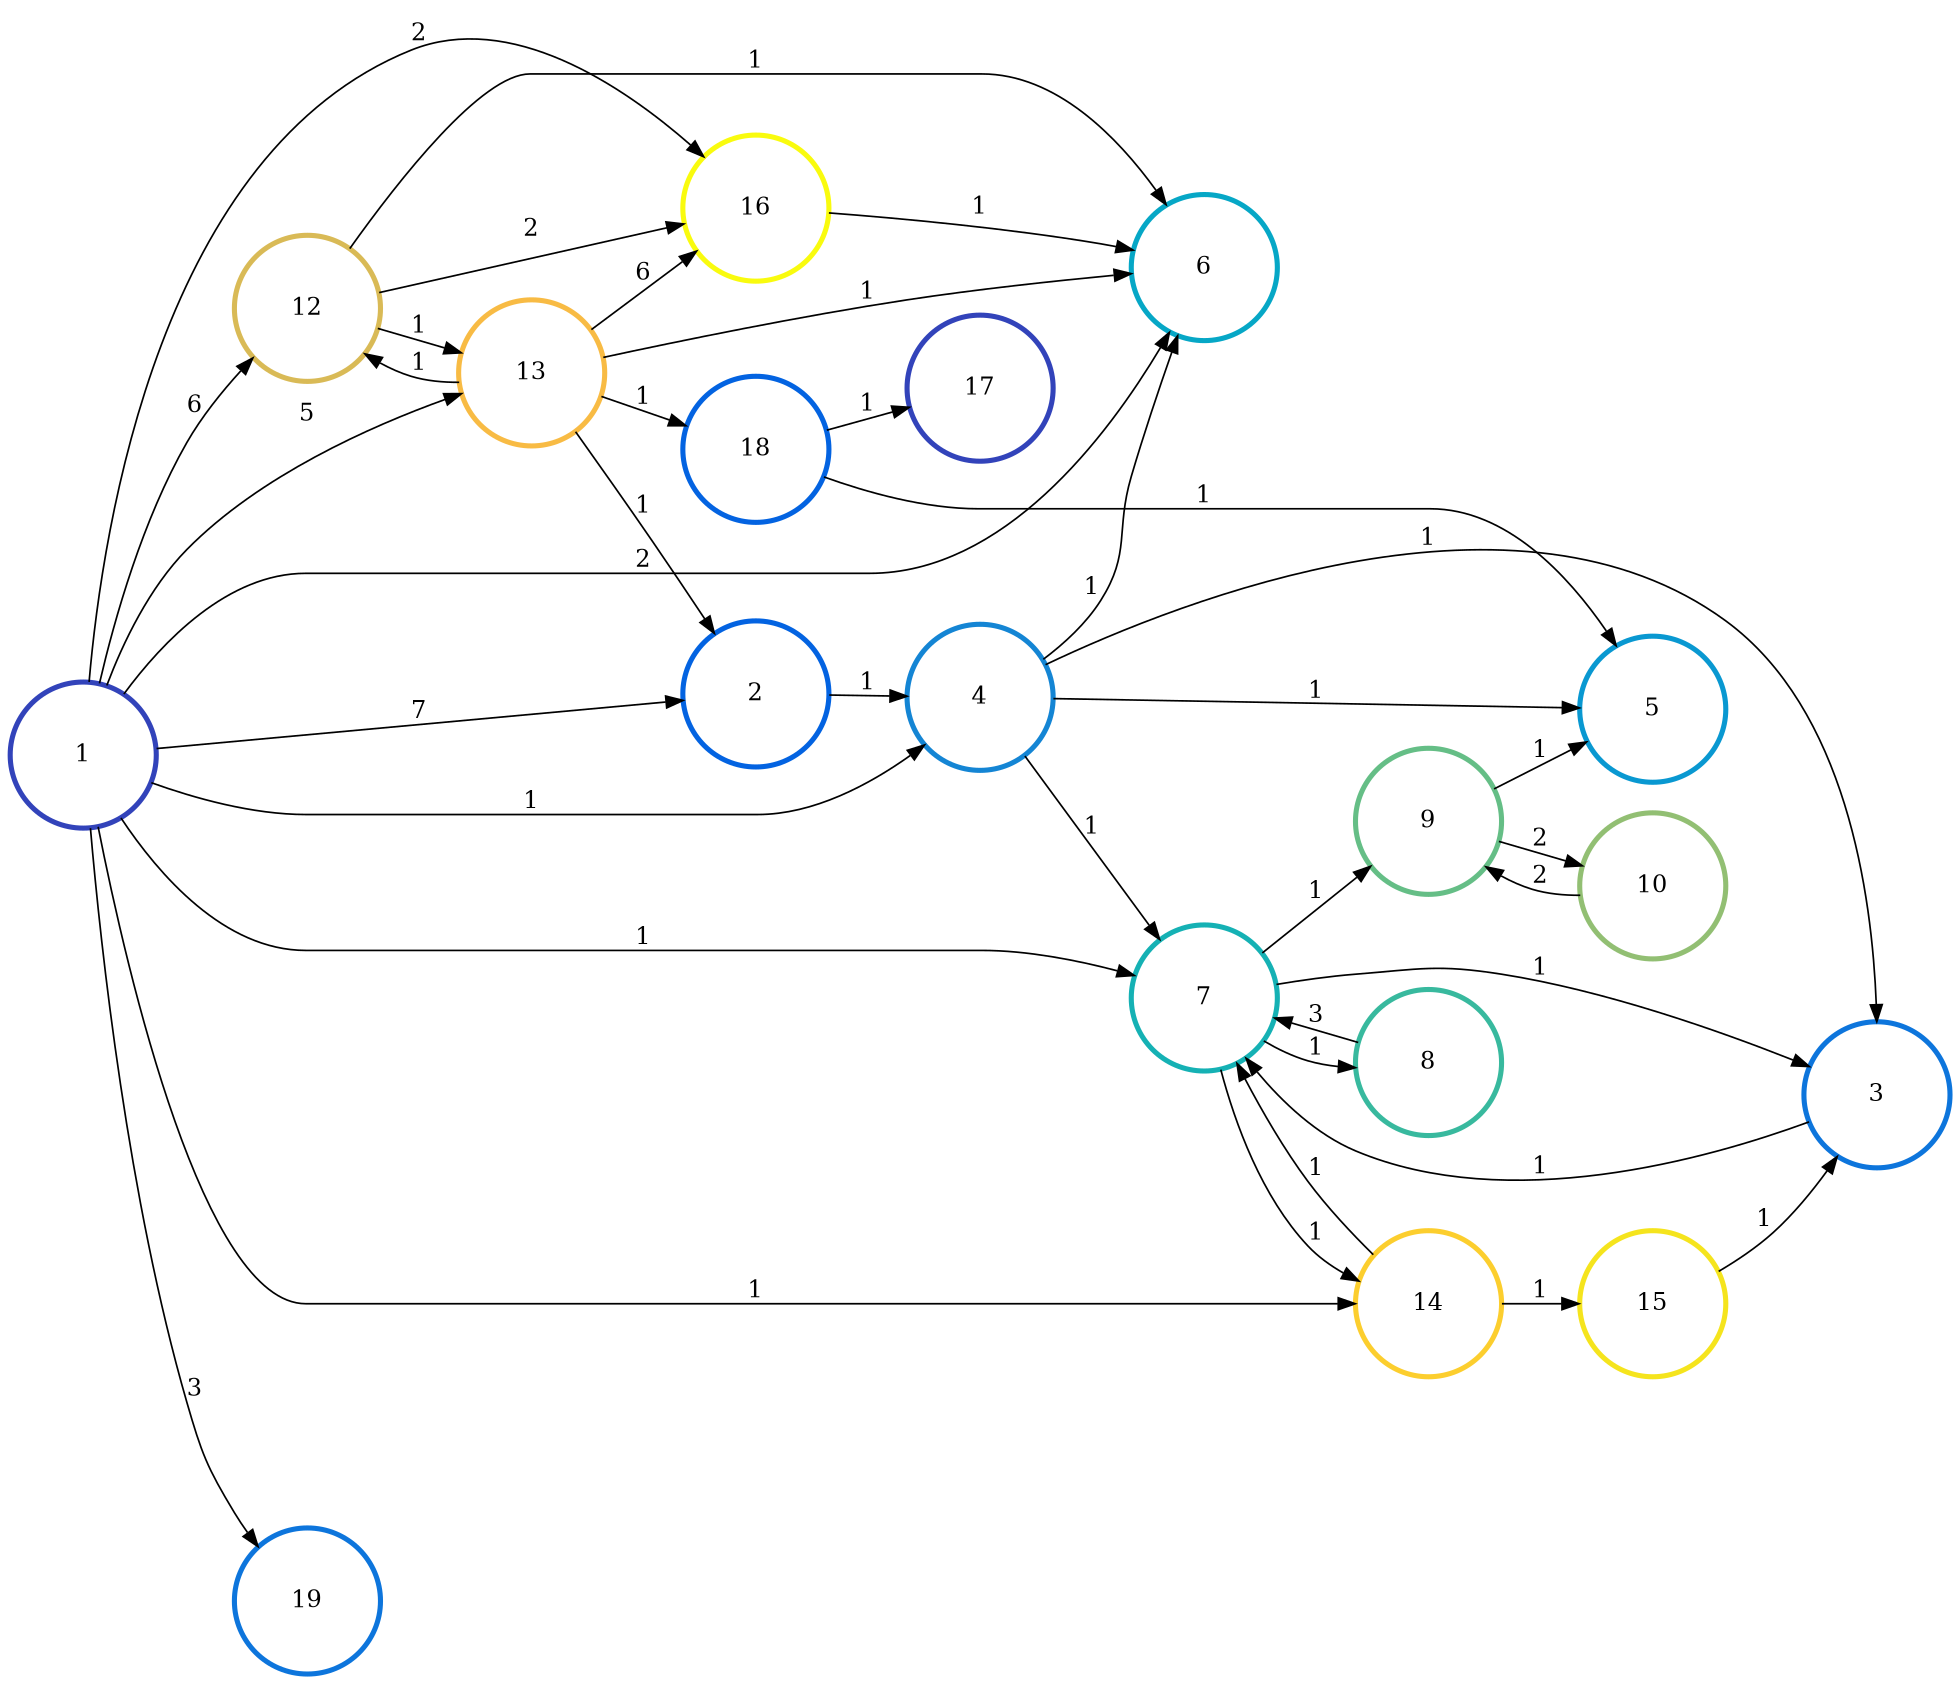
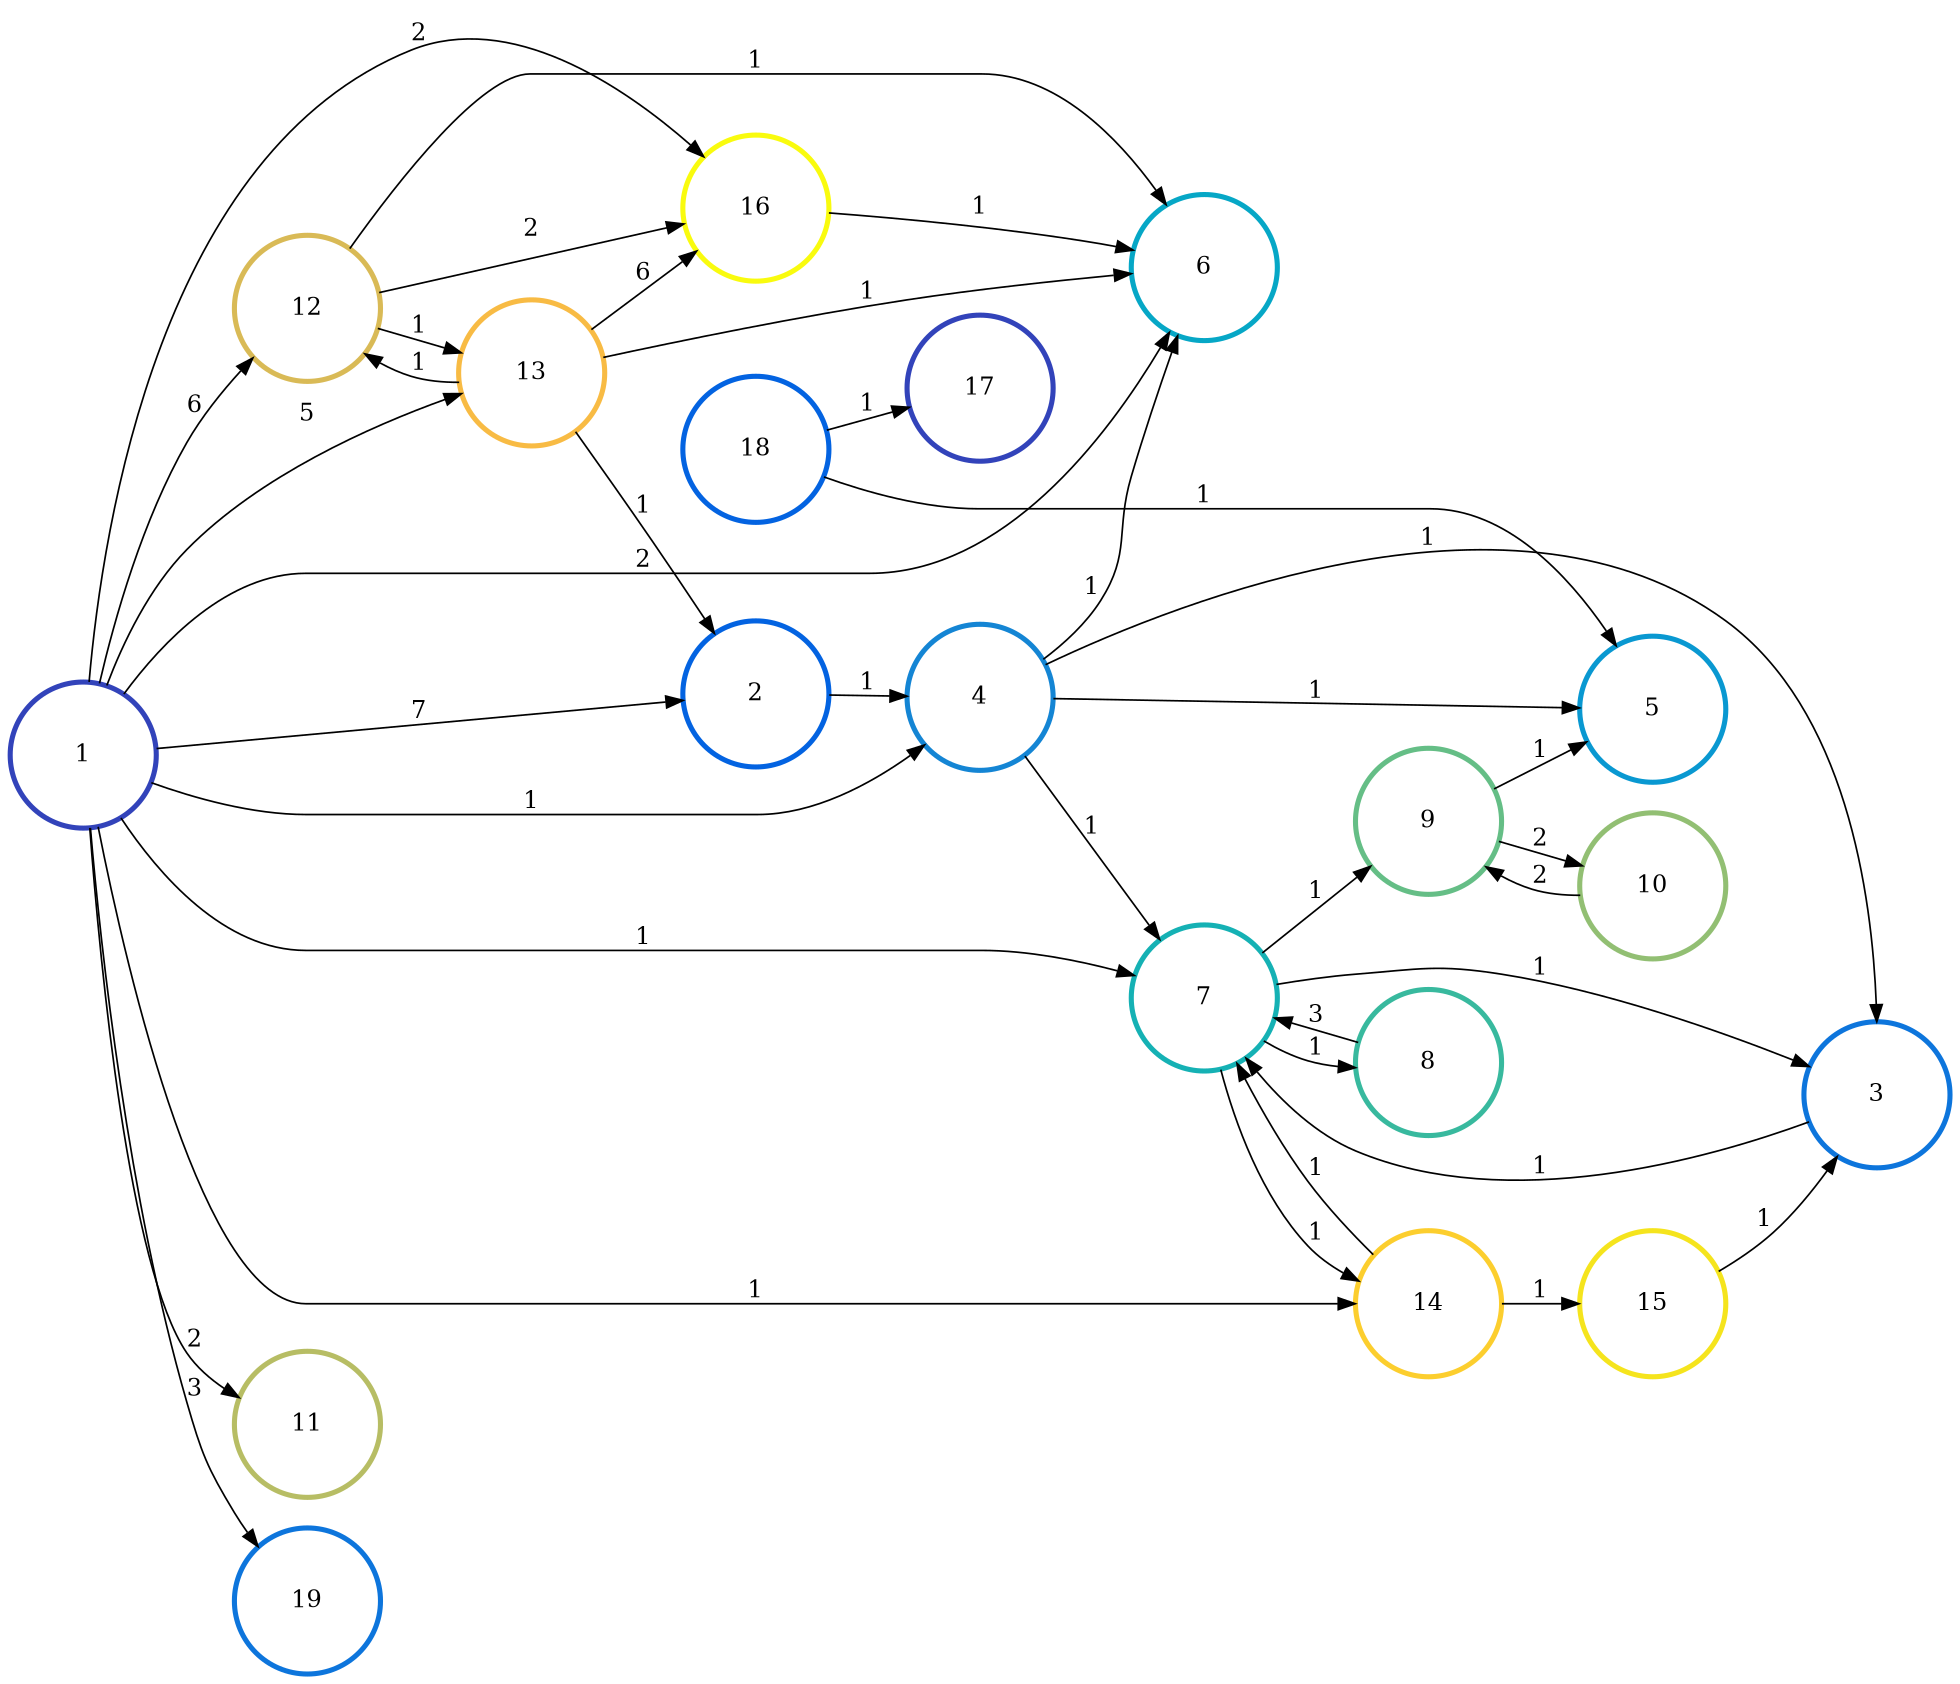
edge "13" -> "18": removed, label "1"
node "11": added
